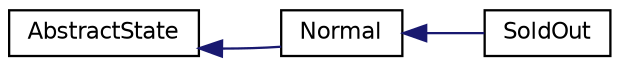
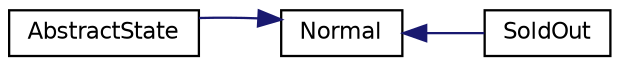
edge "Normal" -> "AbstractState": reversed
